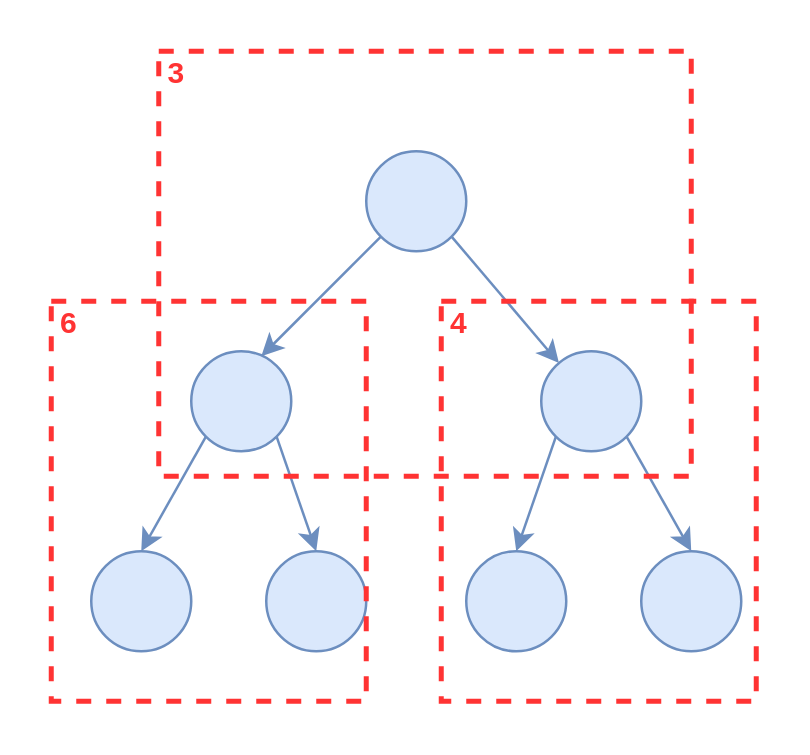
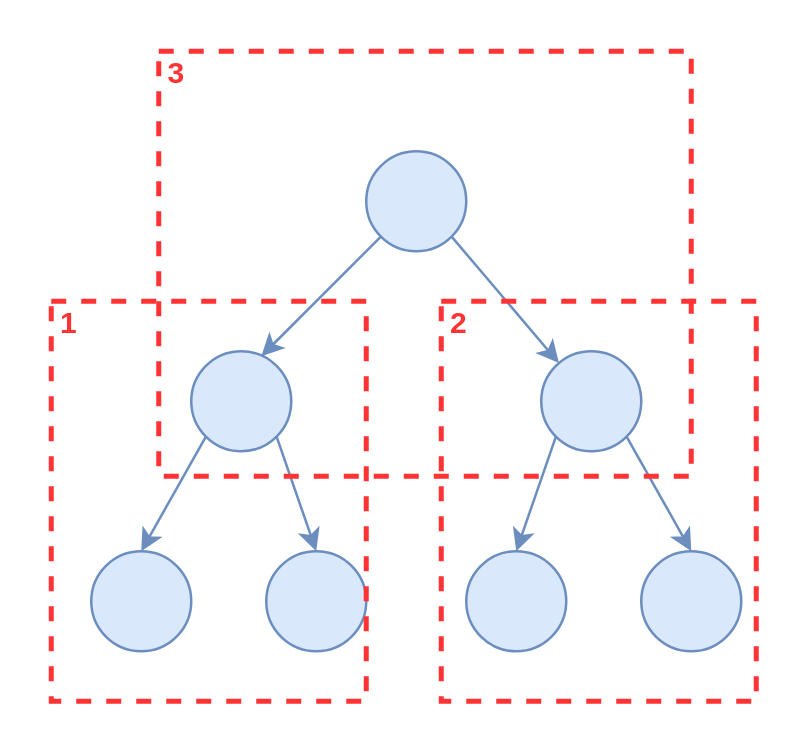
node "6": label "6" -> "1"
node "4": label "4" -> "2"
